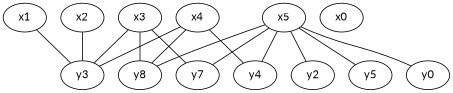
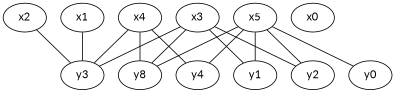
edge "x3" -- "y2": added
node "y7": label "y7" -> "y1"
node "y5": removed
